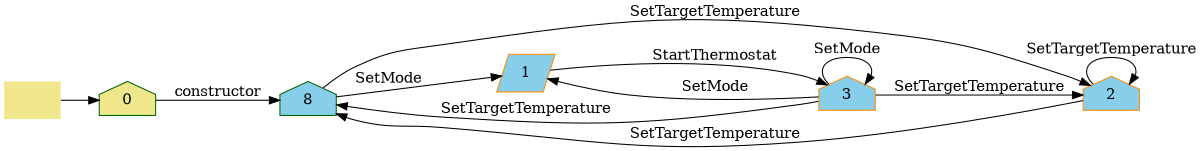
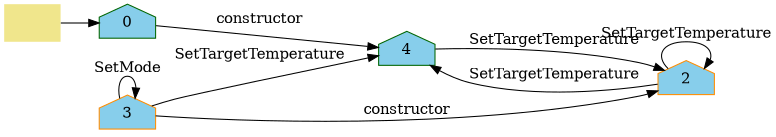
node "1": removed
edge "3" -> "2": label "SetTargetTemperature" -> "constructor"
node "0": fillcolor khaki -> skyblue
node "8": label "8" -> "4"
